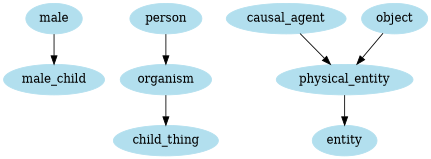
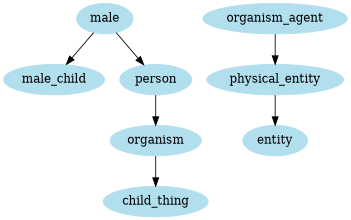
node "causal_agent": label "causal_agent" -> "organism_agent"
node "object": removed
edge "male" -> "person": added
